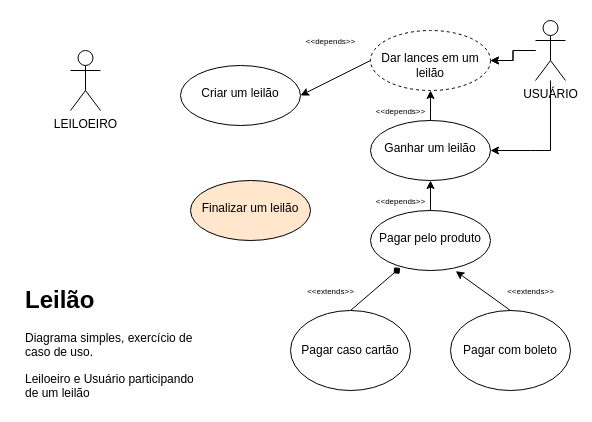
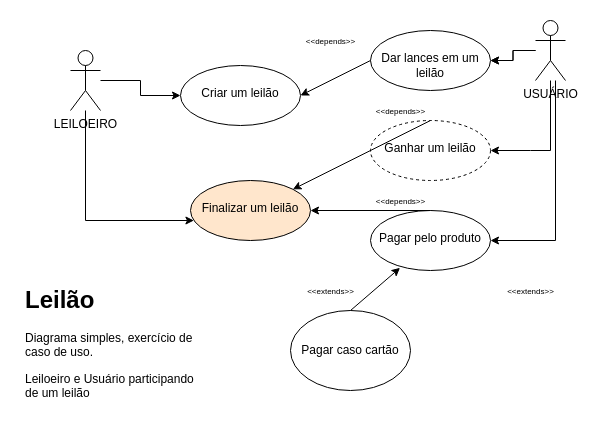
node "Dar lances em um leilão": style dashed -> solid
edge "LEILOEIRO" -> "Criar um leilão": added
edge "Ganhar um leilão" -> "Dar lances em um leilão": now "Ganhar um leilão" -> "Finalizar um leilão"
node "Ganhar um leilão": style solid -> dashed
edge "USUÁRIO" -> "Pagar pelo produto": added
edge "Pagar pelo produto" -> "Ganhar um leilão": now "Pagar pelo produto" -> "Finalizar um leilão"
edge "LEILOEIRO" -> "Finalizar um leilão": added
edge "Pagar caso cartão" -> "Pagar pelo produto": arrowhead diamond -> classic
edge "Pagar com boleto" -> "Pagar pelo produto": removed
node "Pagar com boleto": removed
